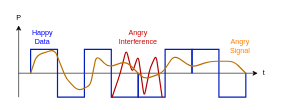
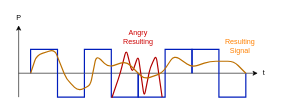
node "Happy Data": removed
node "Angry Interference": label "Angry Interference" -> "Angry Resulting"
node "Angry Signal": label "Angry Signal" -> "Resulting Signal"
